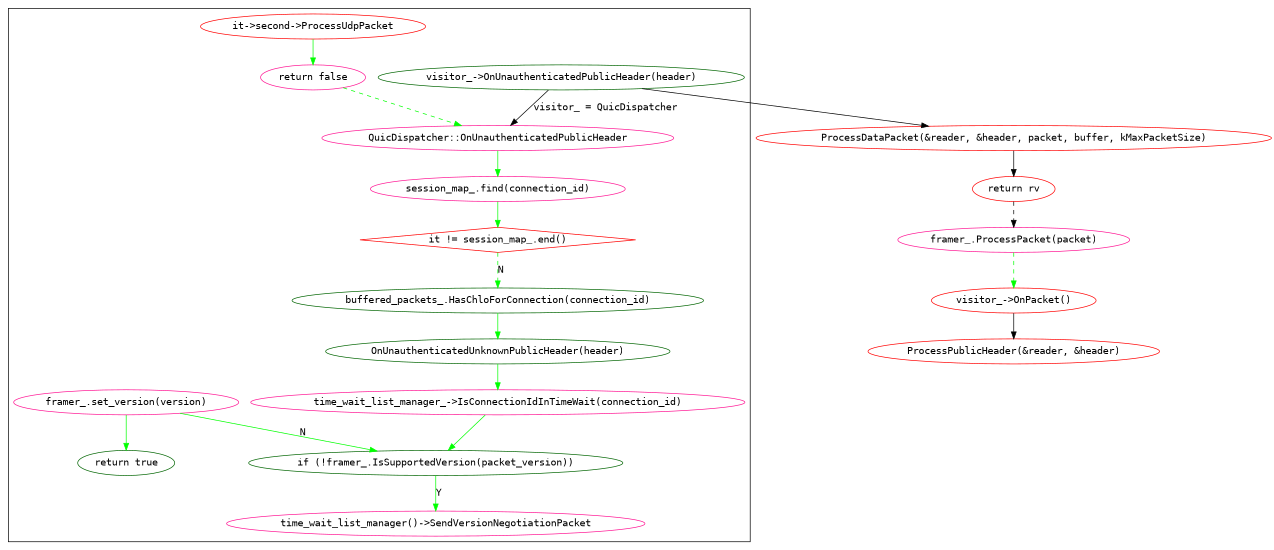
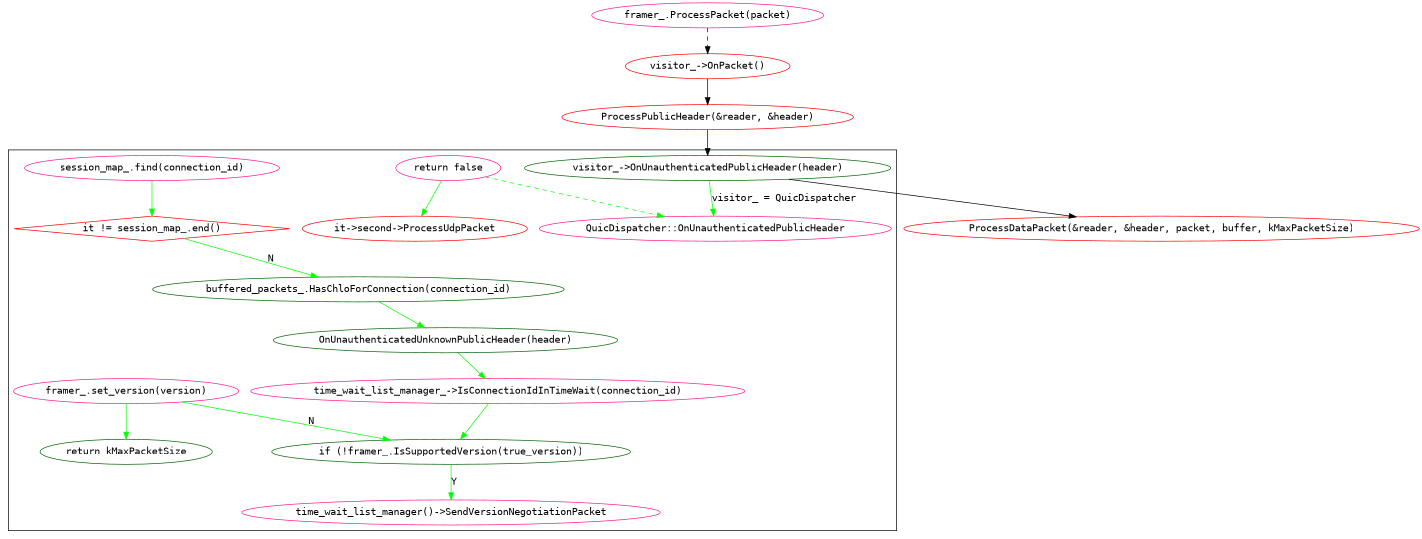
edge "it->second->ProcessUdpPacket" -> "return false": reversed
edge "visitor_->OnUnauthenticatedPublicHeader(header)" -> "QuicDispatcher::OnUnauthenticatedPublicHeader": color black -> green
edge "ProcessPublicHeader(&reader, &header)" -> "visitor_->OnUnauthenticatedPublicHeader(header)": added
edge "QuicDispatcher::OnUnauthenticatedPublicHeader" -> "session_map_.find(connection_id)": removed
node "return rv": removed
edge "it != session_map_.end()" -> "buffered_packets_.HasChloForConnection(connection_id)": style dashed -> solid
edge "framer_.ProcessPacket(packet)" -> "visitor_->OnPacket()": color green -> black
node "return true": label "return true" -> "return kMaxPacketSize"
node "if (!framer_.IsSupportedVersion(packet_version))": label "if (!framer_.IsSupportedVersion(packet_version))" -> "if (!framer_.IsSupportedVersion(true_version))"
